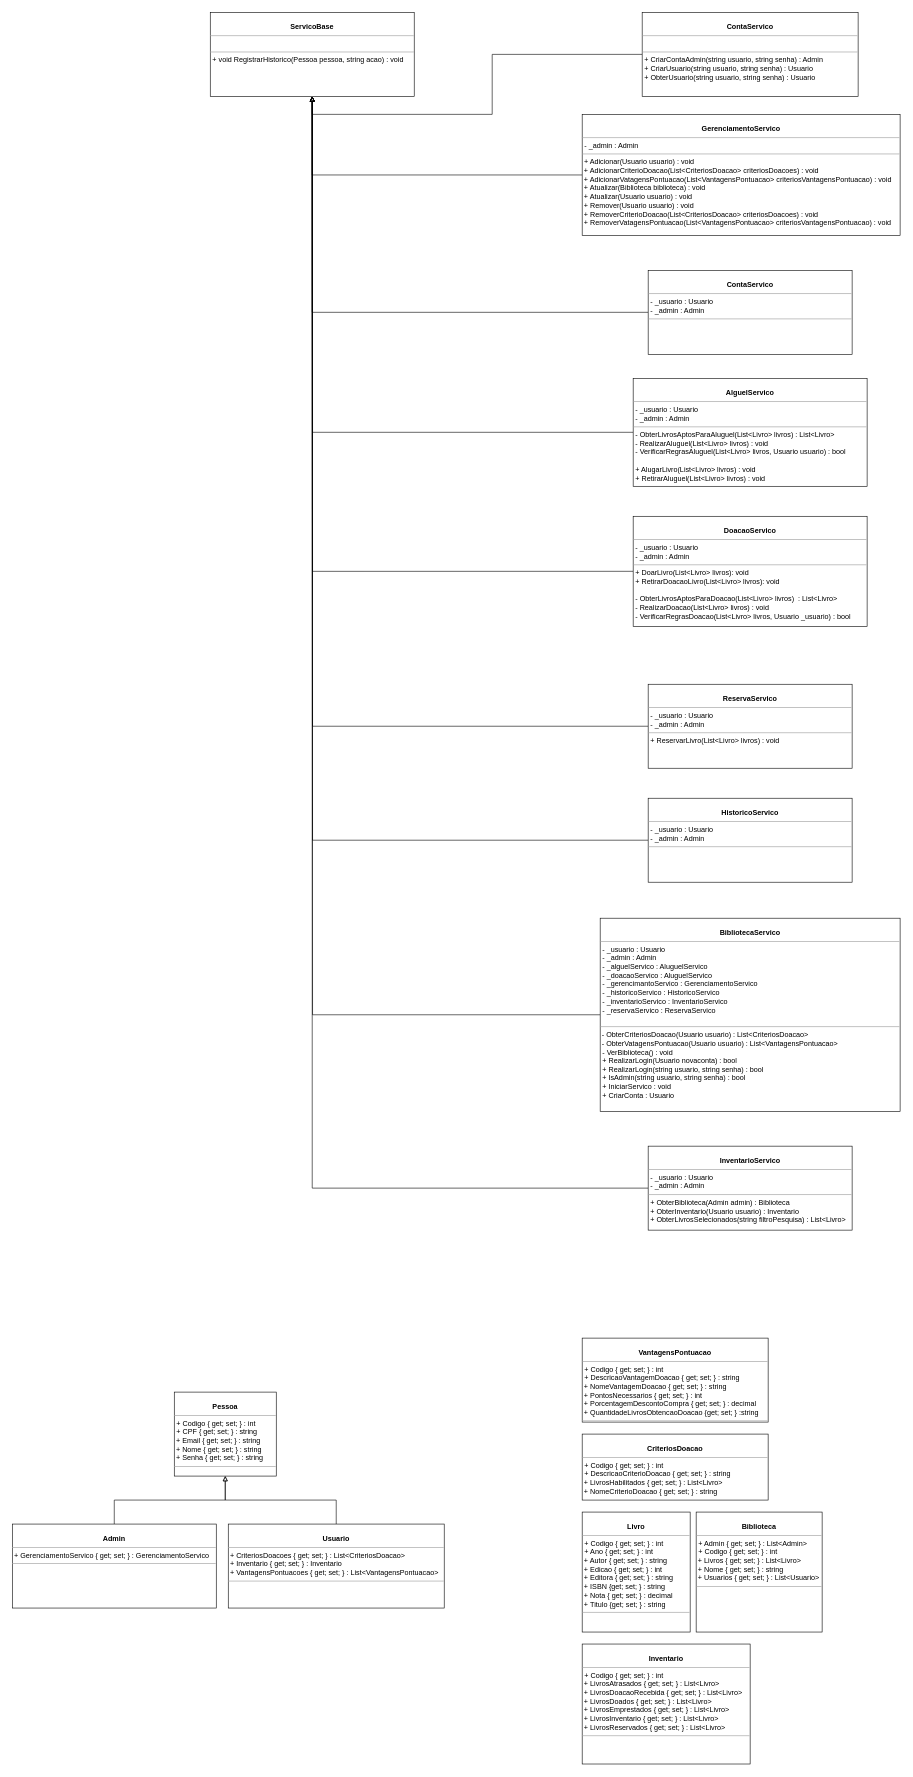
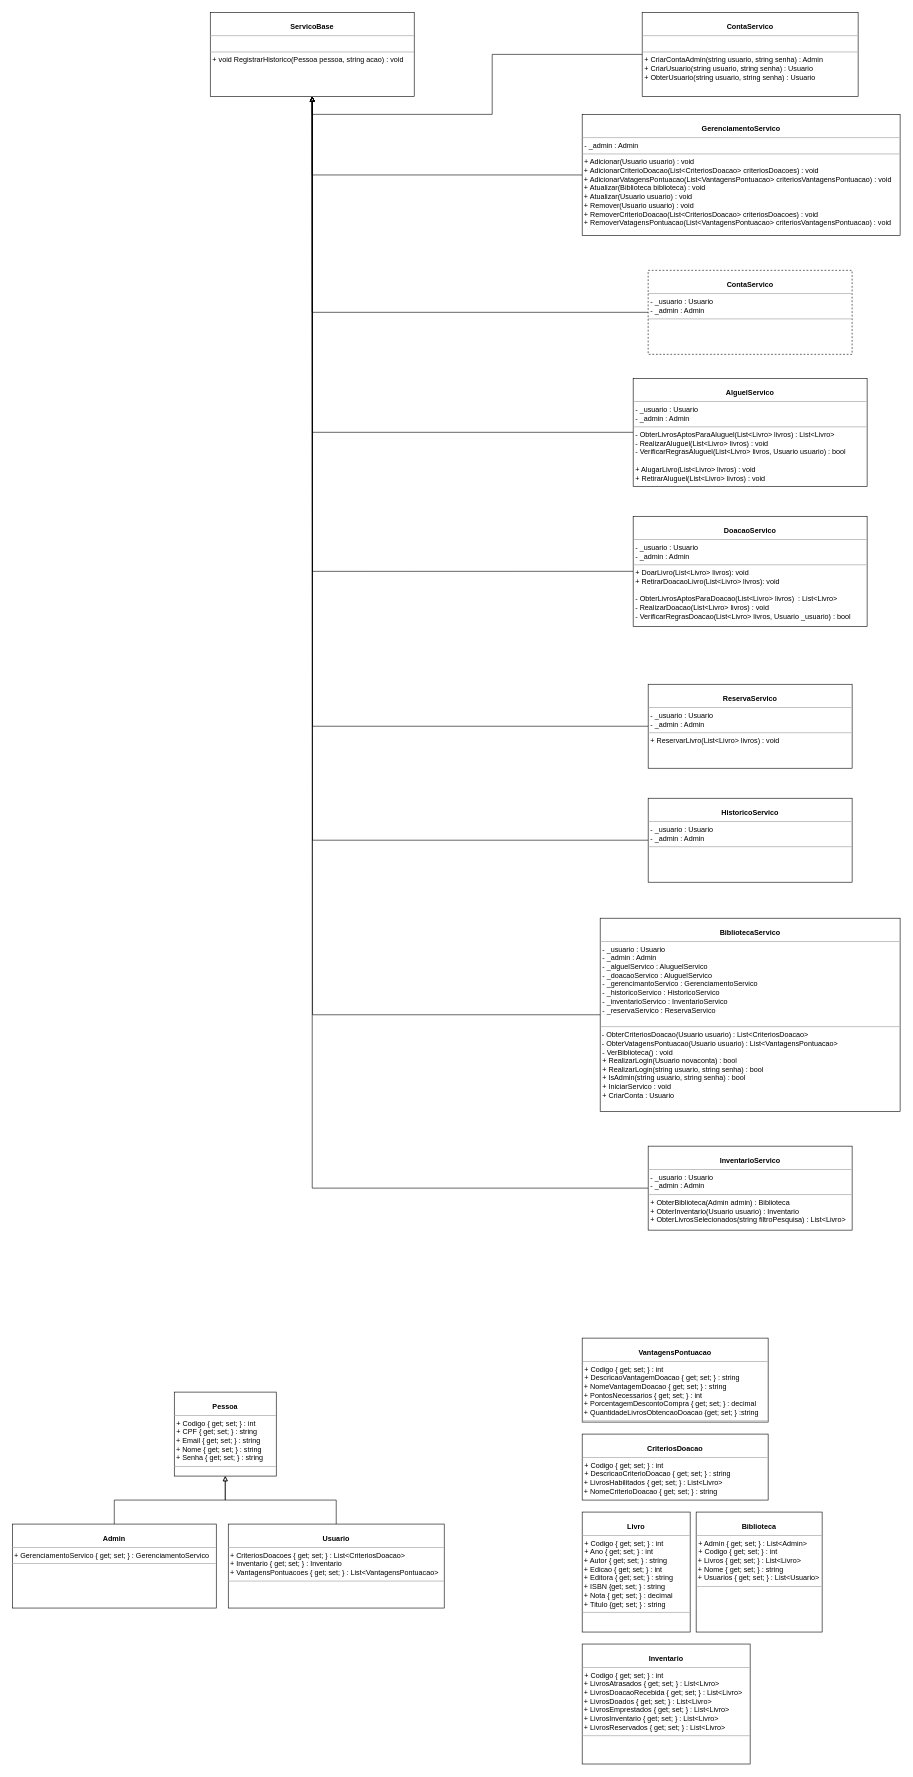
node "ContaServico - _usuario : Usuario - _admin : Admin": style solid -> dashed
